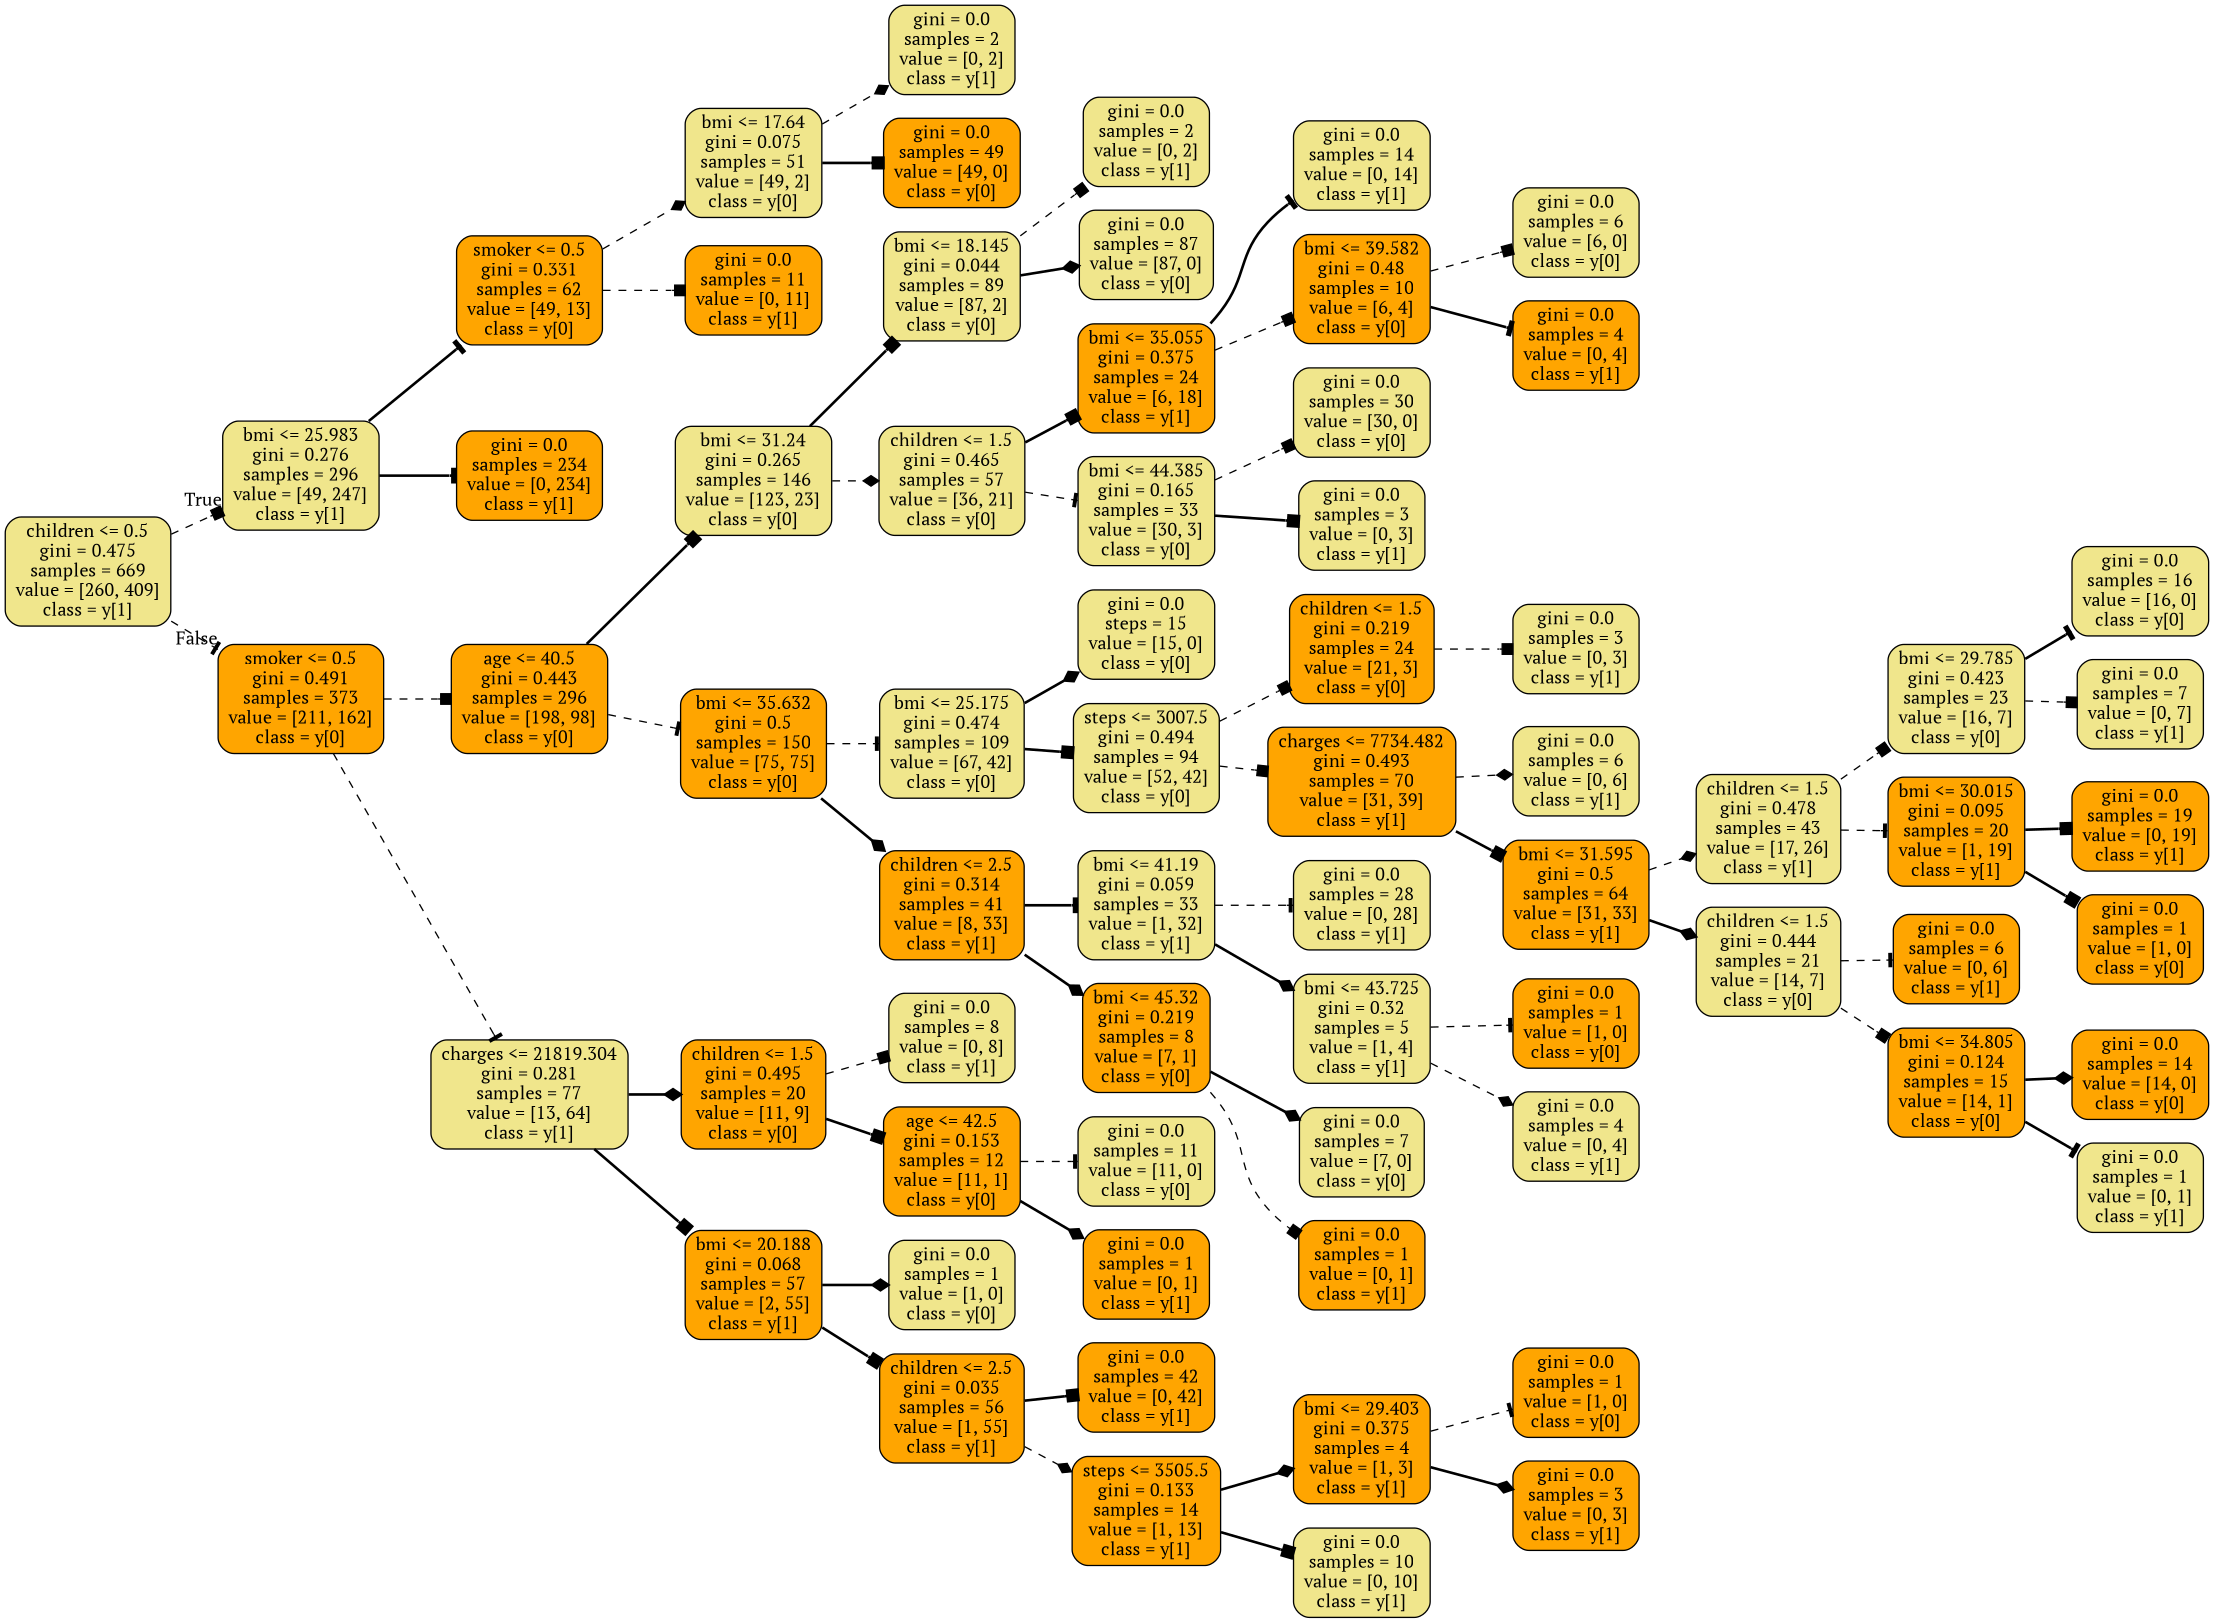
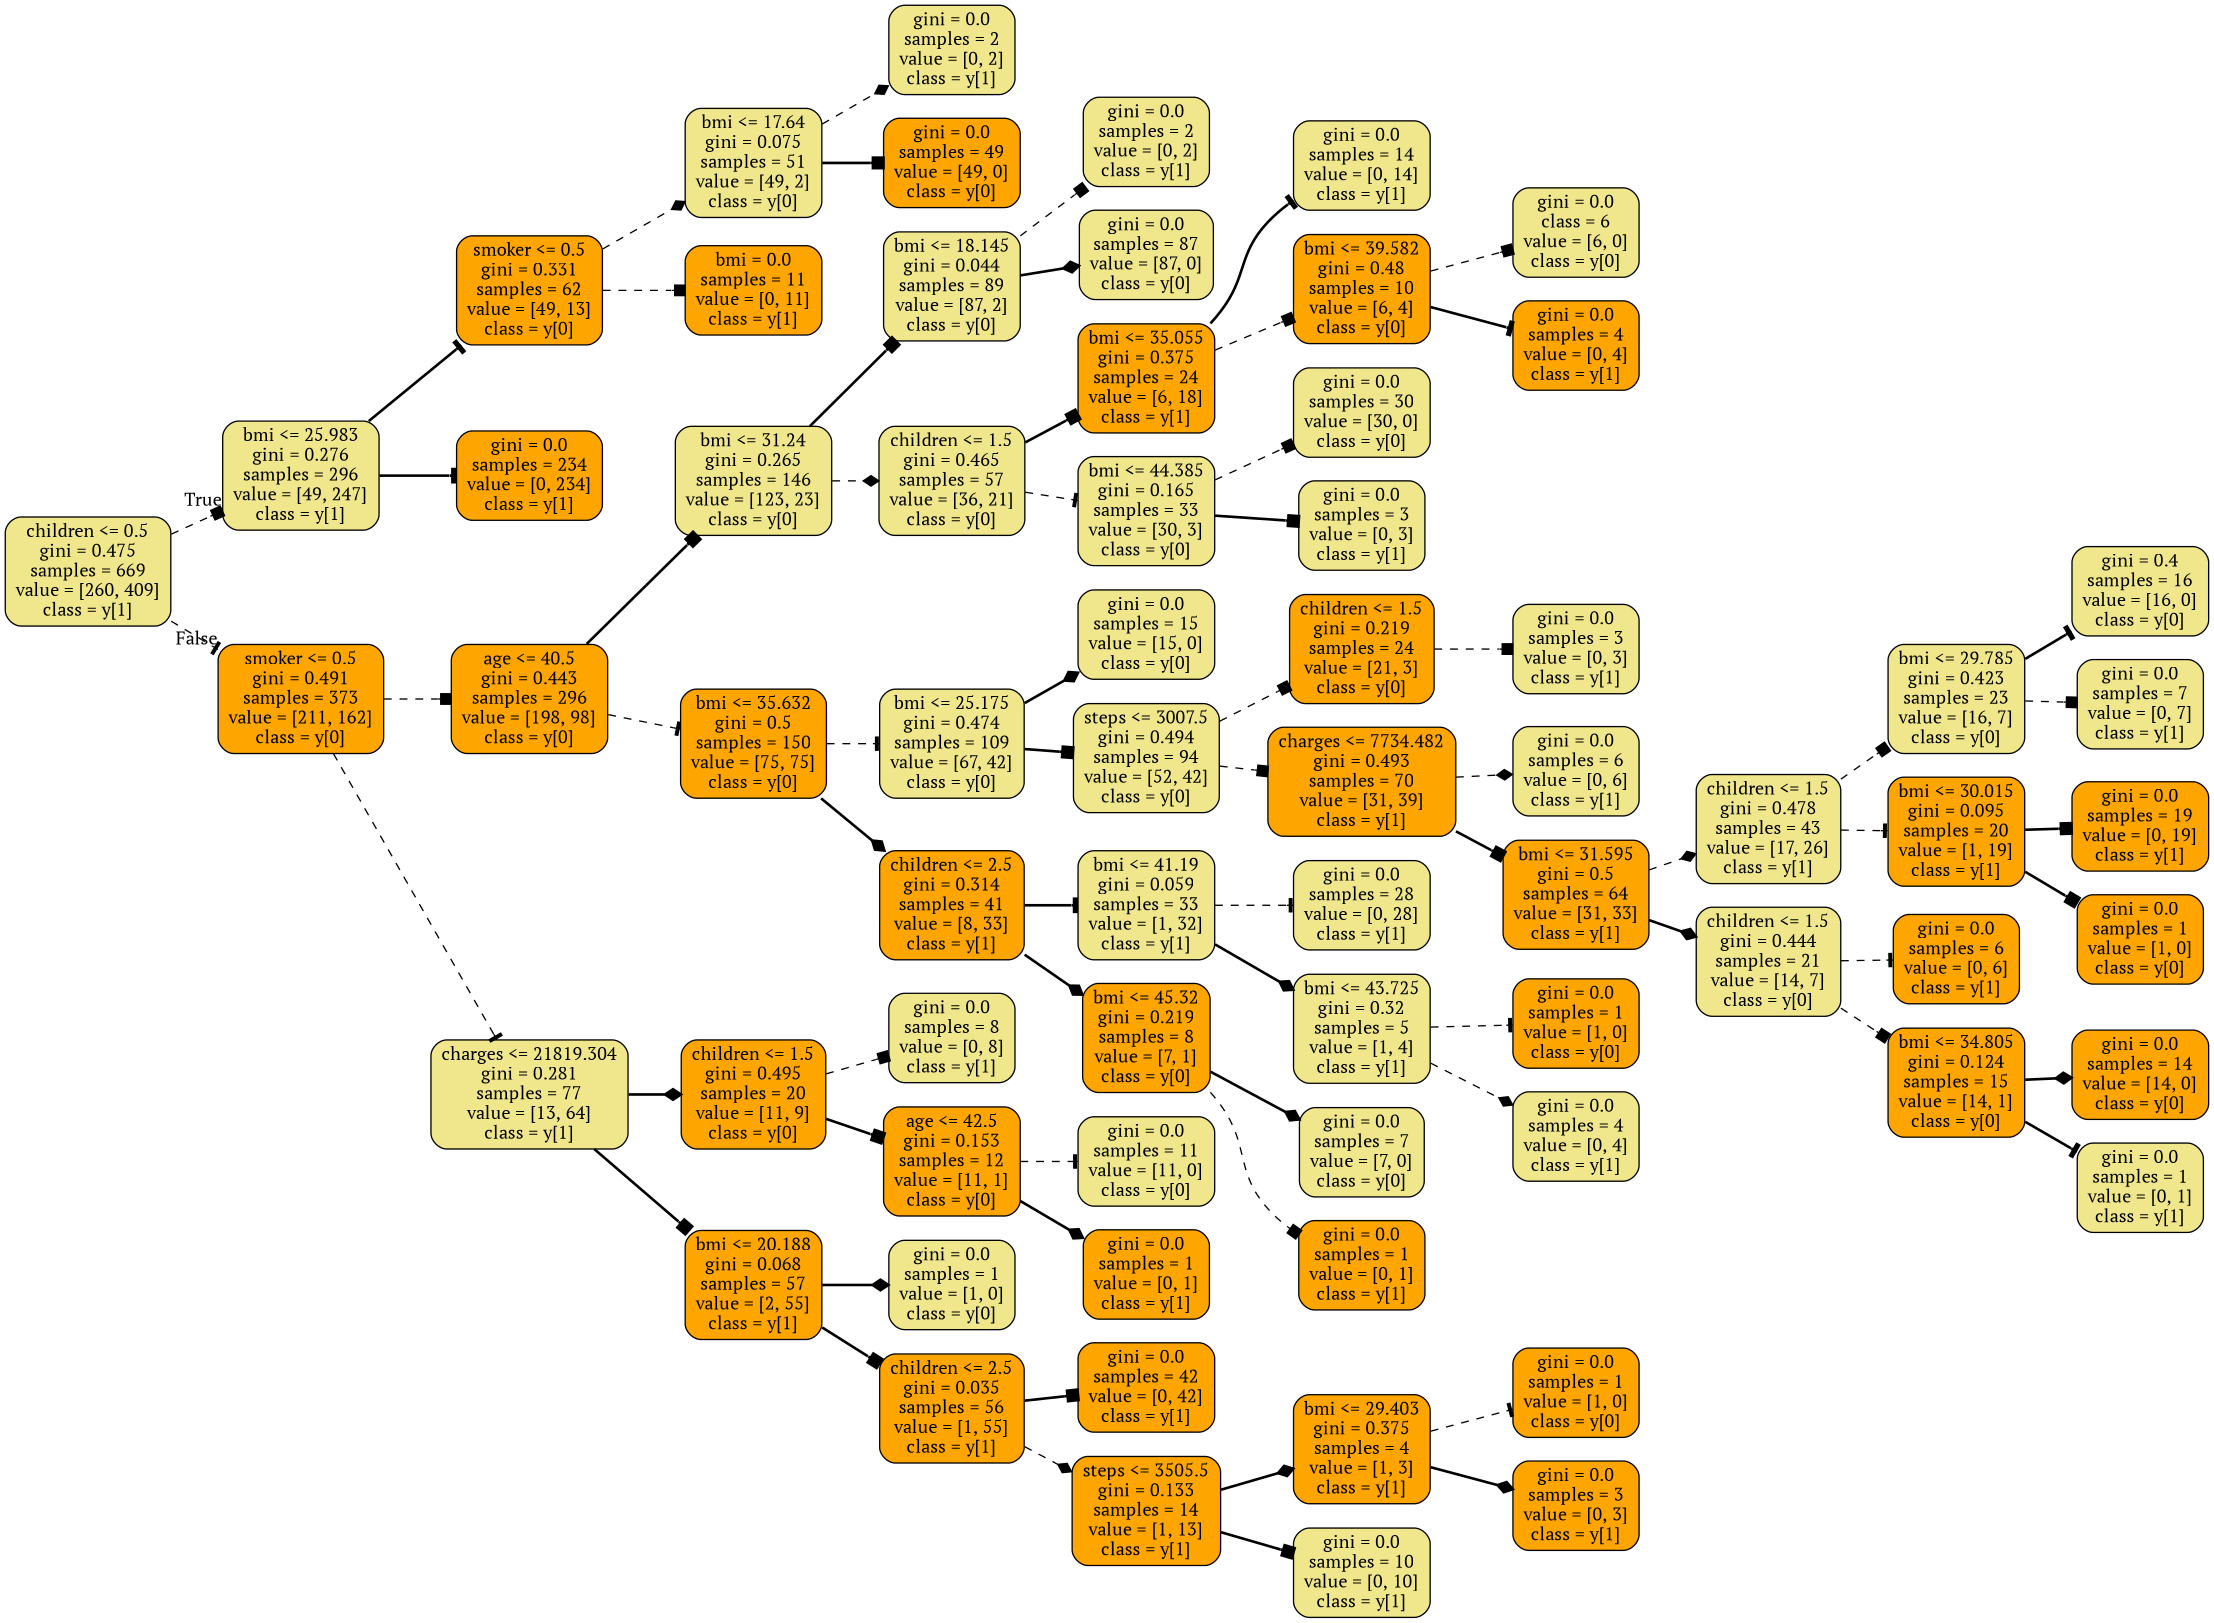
node "gini = 0.0 samples = 6 value = [6, 0] class = y[0]": label "gini = 0.0 samples = 6 value = [6, 0] class = y[0]" -> "gini = 0.0 class = 6 value = [6, 0] class = y[0]"
node "gini = 0.0 samples = 11 value = [0, 11] class = y[1]": label "gini = 0.0 samples = 11 value = [0, 11] class = y[1]" -> "bmi = 0.0 samples = 11 value = [0, 11] class = y[1]"
node "gini = 0.0 samples = 16 value = [16, 0] class = y[0]": label "gini = 0.0 samples = 16 value = [16, 0] class = y[0]" -> "gini = 0.4 samples = 16 value = [16, 0] class = y[0]"
node "gini = 0.0 steps = 15 value = [15, 0] class = y[0]": label "gini = 0.0 steps = 15 value = [15, 0] class = y[0]" -> "gini = 0.0 samples = 15 value = [15, 0] class = y[0]"
